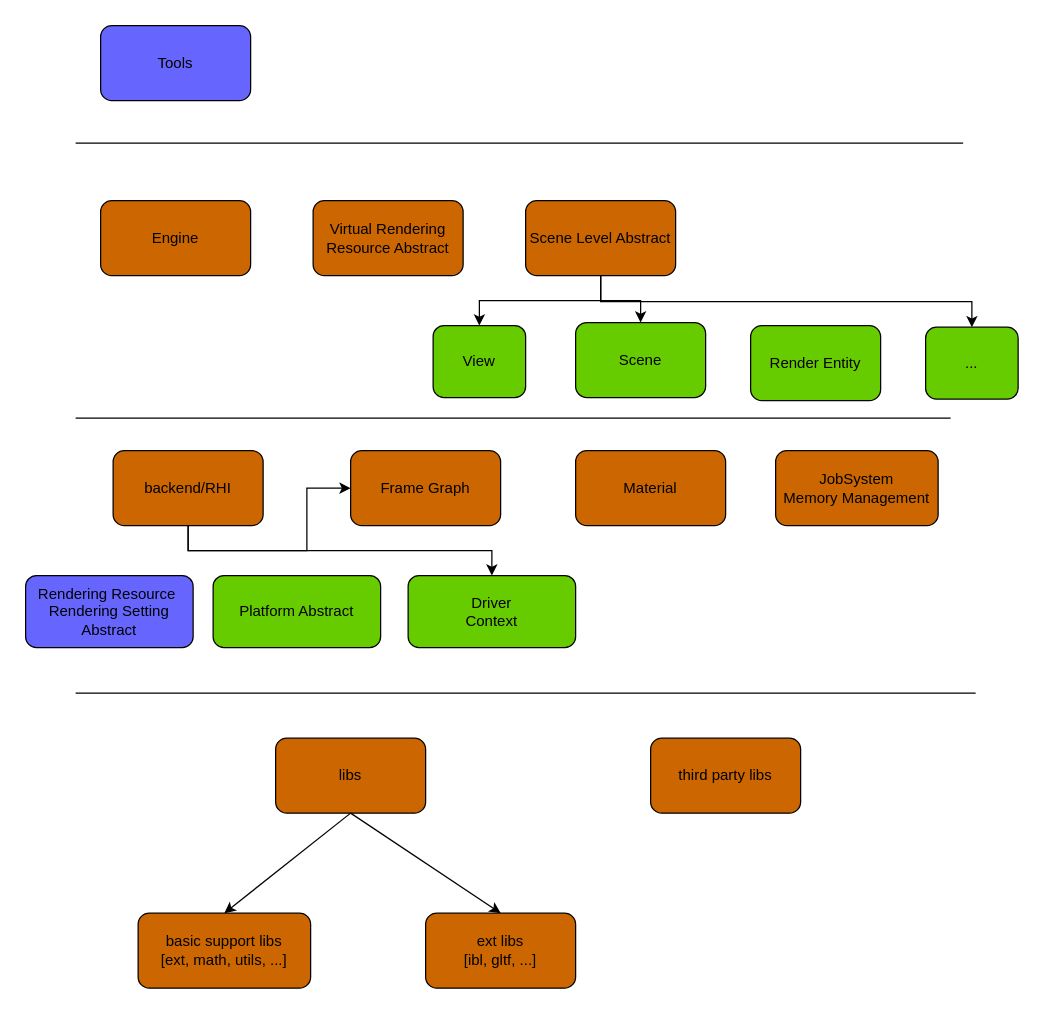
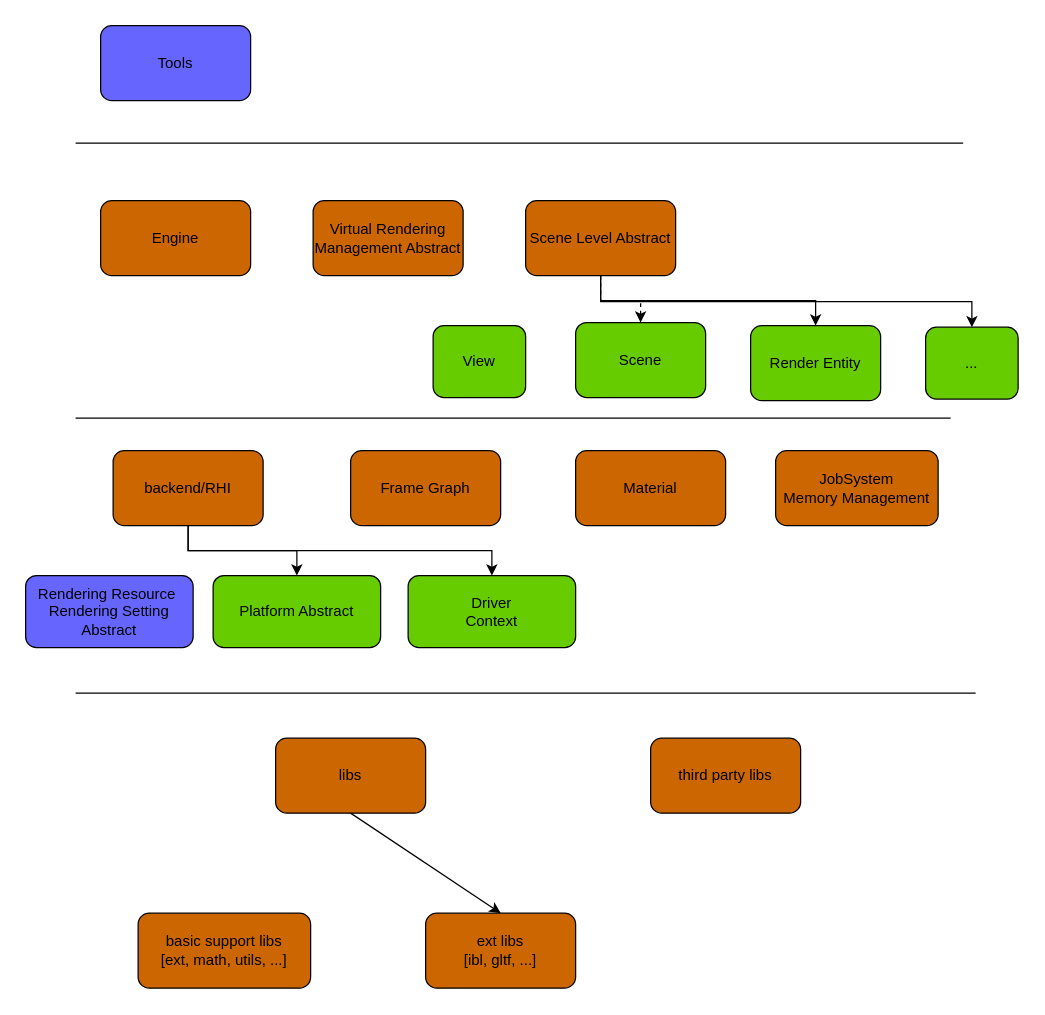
node "Virtual Rendering Resource Abstract": label "Virtual Rendering Resource Abstract" -> "Virtual Rendering Management Abstract"
edge "Scene Level Abstract" -> "View": removed
edge "Scene Level Abstract" -> "Scene": style solid -> dashed
edge "Scene Level Abstract" -> "Render Entity": added
edge "backend/RHI" -> "Frame Graph": now "backend/RHI" -> "Platform Abstract"
edge "libs" -> "basic support libs [ext, math, utils, ...]": removed
